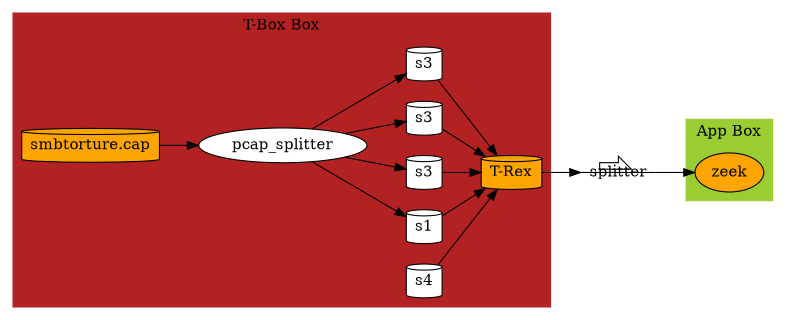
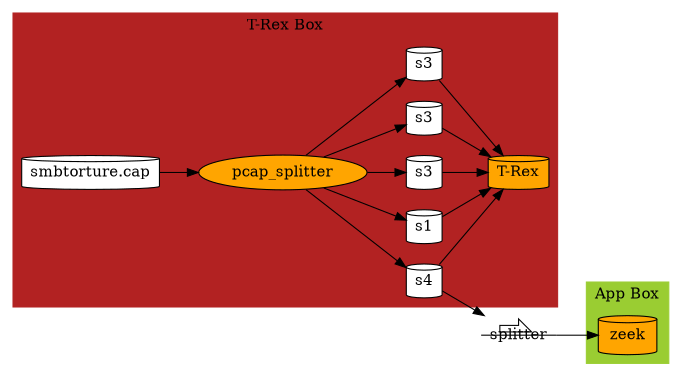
cluster "T-Box Box": label "T-Box Box" -> "T-Rex Box"
node "smbtorture.cap": fillcolor orange -> white
node "pcap_splitter": fillcolor white -> orange
edge "T-Rex" -> "splitter": now "s4" -> "splitter"
node "zeek": shape ellipse -> cylinder
edge "pcap_splitter" -> "s4": added
